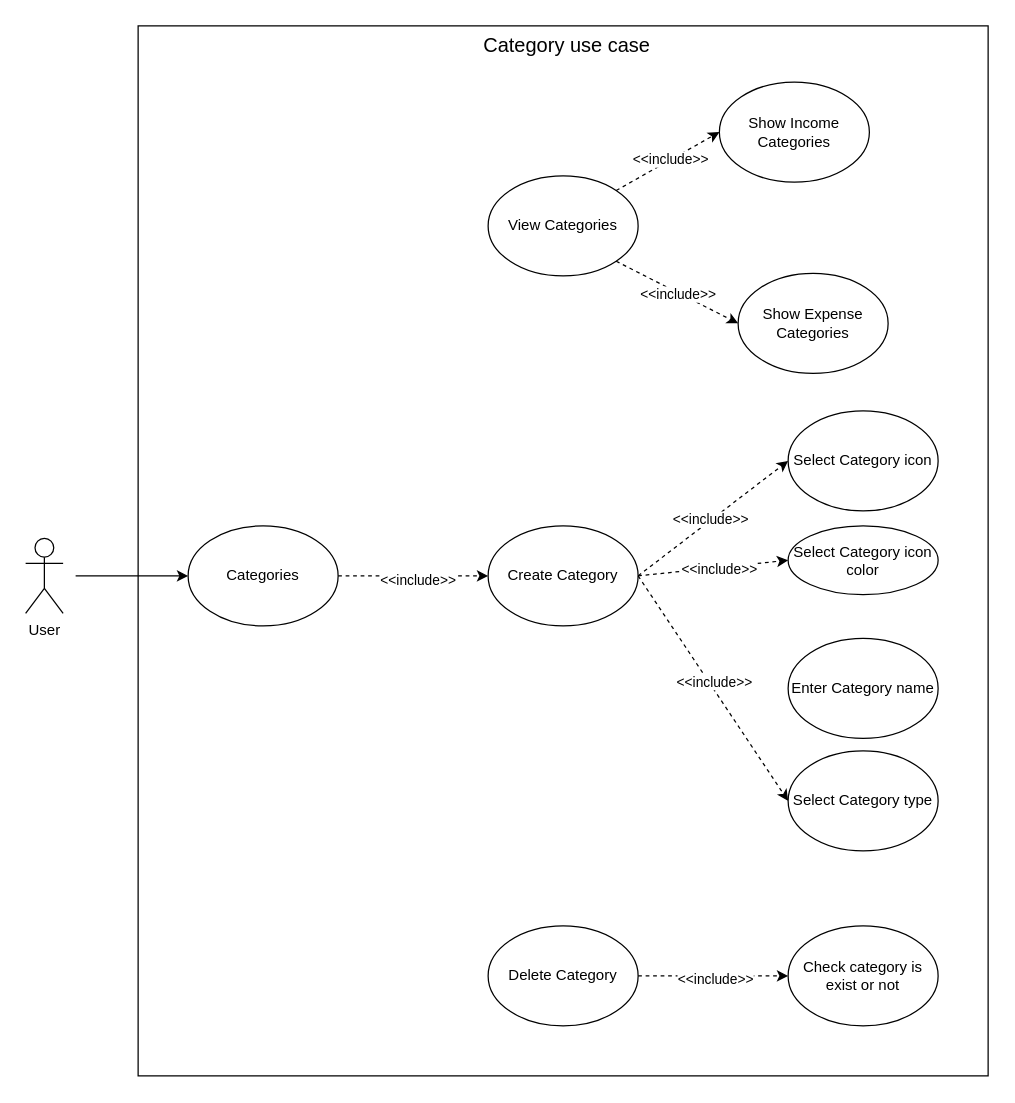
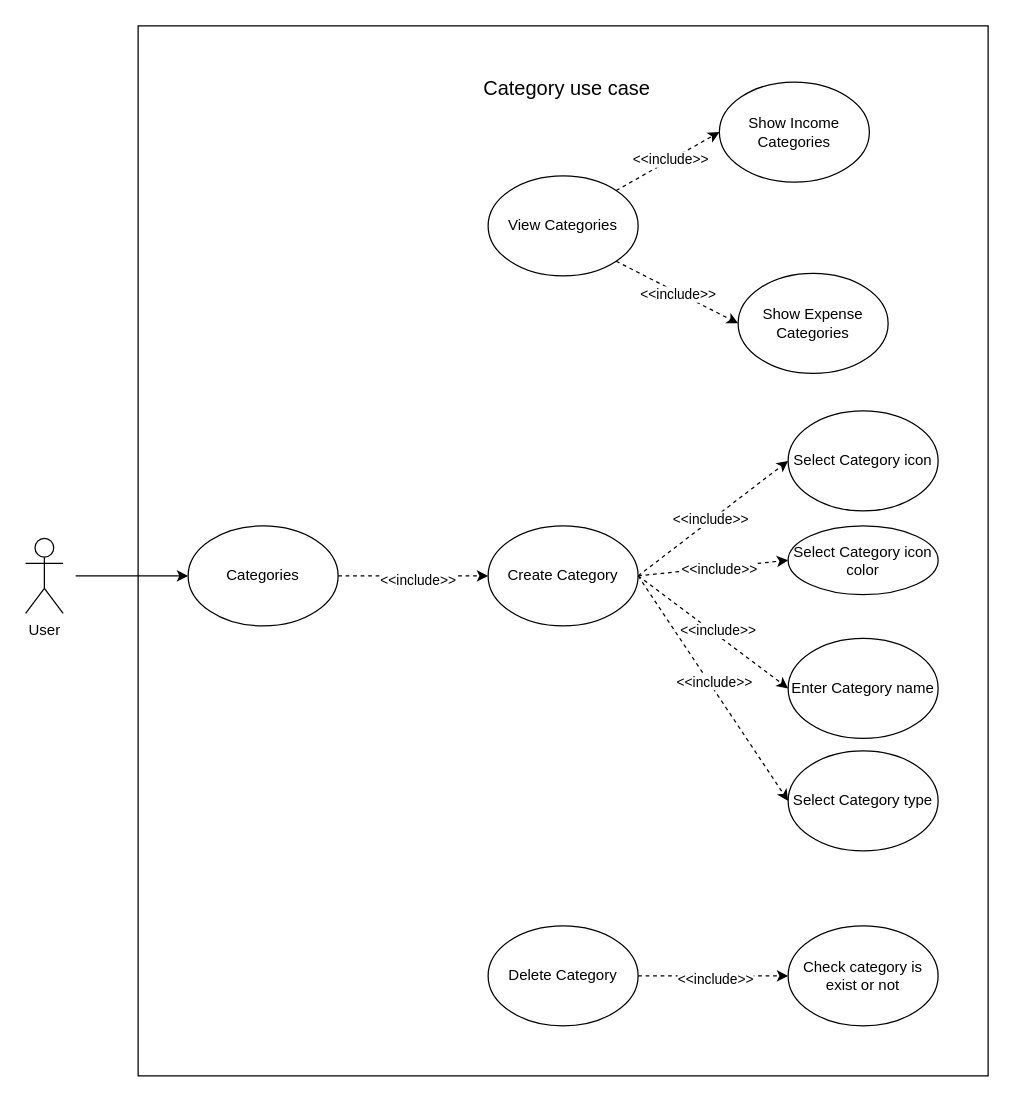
node "Category use case": moved (569, 44) -> (569, 88)
edge "Create Category" -> "Enter Category name": added, label "<<include>>"
